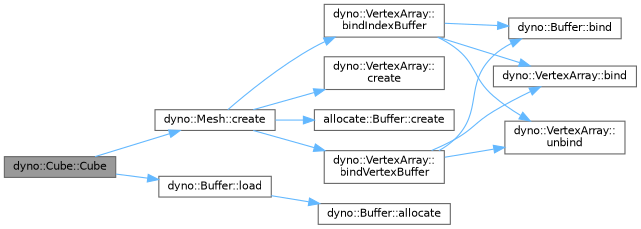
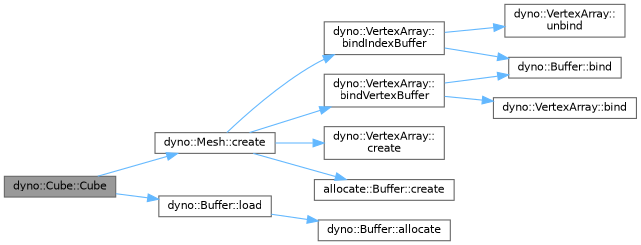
edge "dyno::VertexArray:: bindIndexBuffer" -> "dyno::VertexArray::bind": removed
edge "dyno::VertexArray:: bindVertexBuffer" -> "dyno::VertexArray:: unbind": removed
